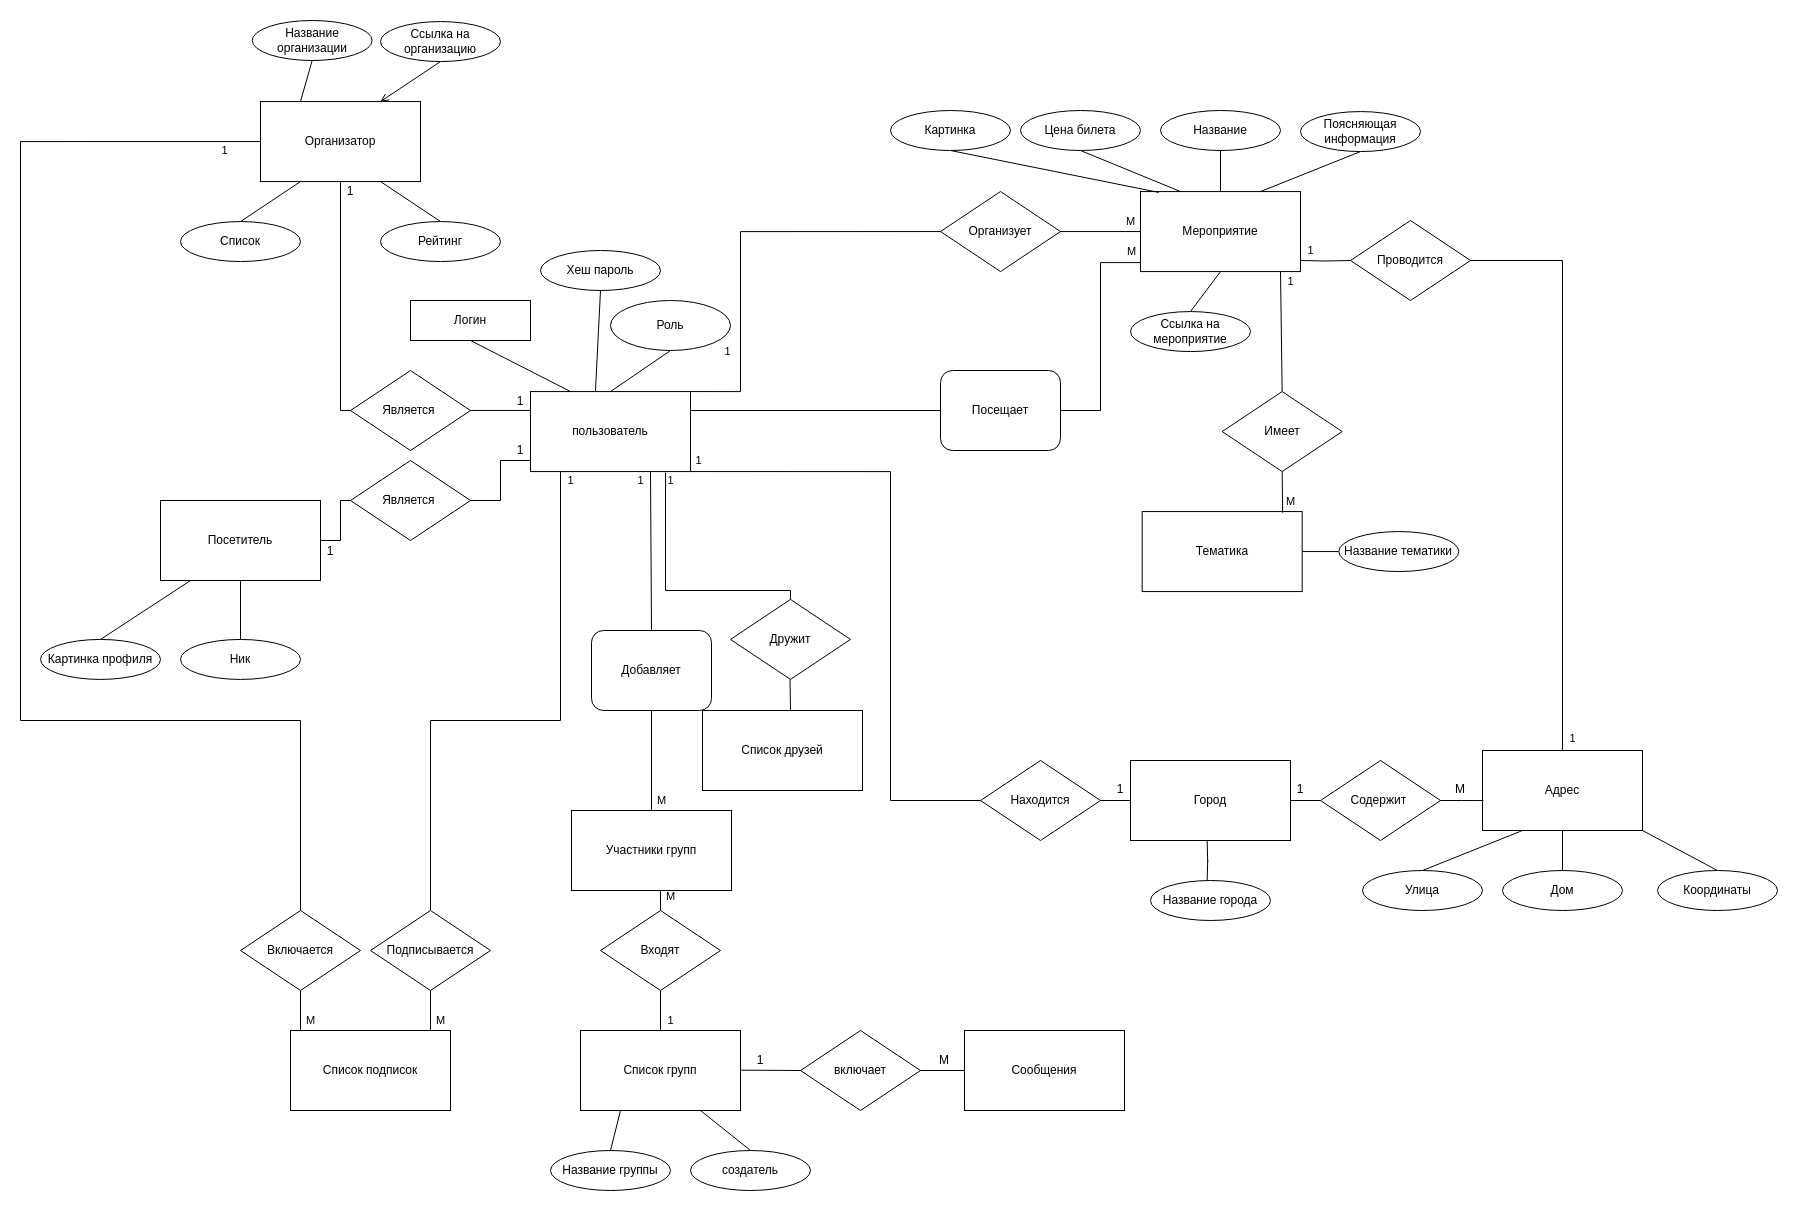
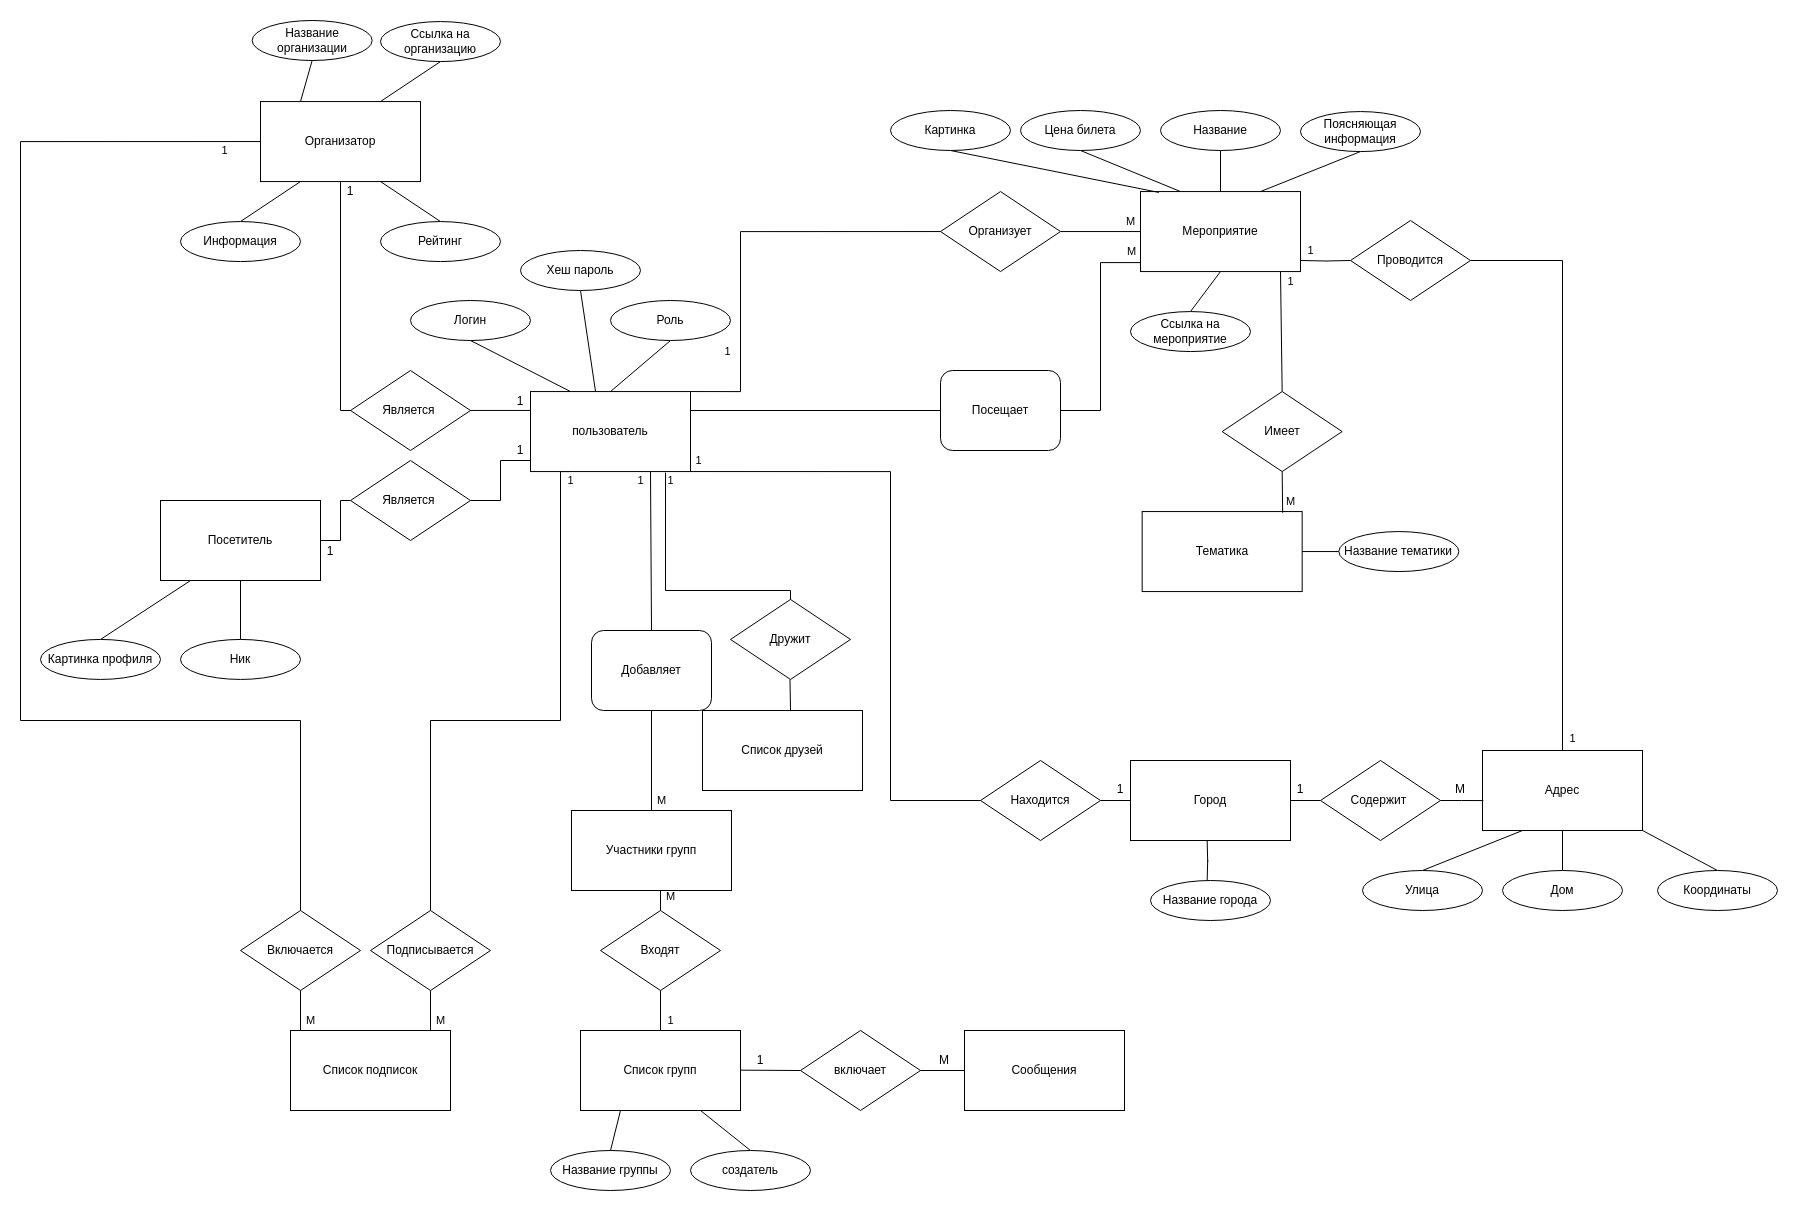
edge "Ссылка на организацию" -> "Организатор": arrowhead open -> none
node "Список": label "Список" -> "Информация"
node "Хеш пароль": moved (601, 271) -> (581, 271)
node "Логин": shape rectangle -> ellipse
node "Роль": size 120x50 -> 120x40
